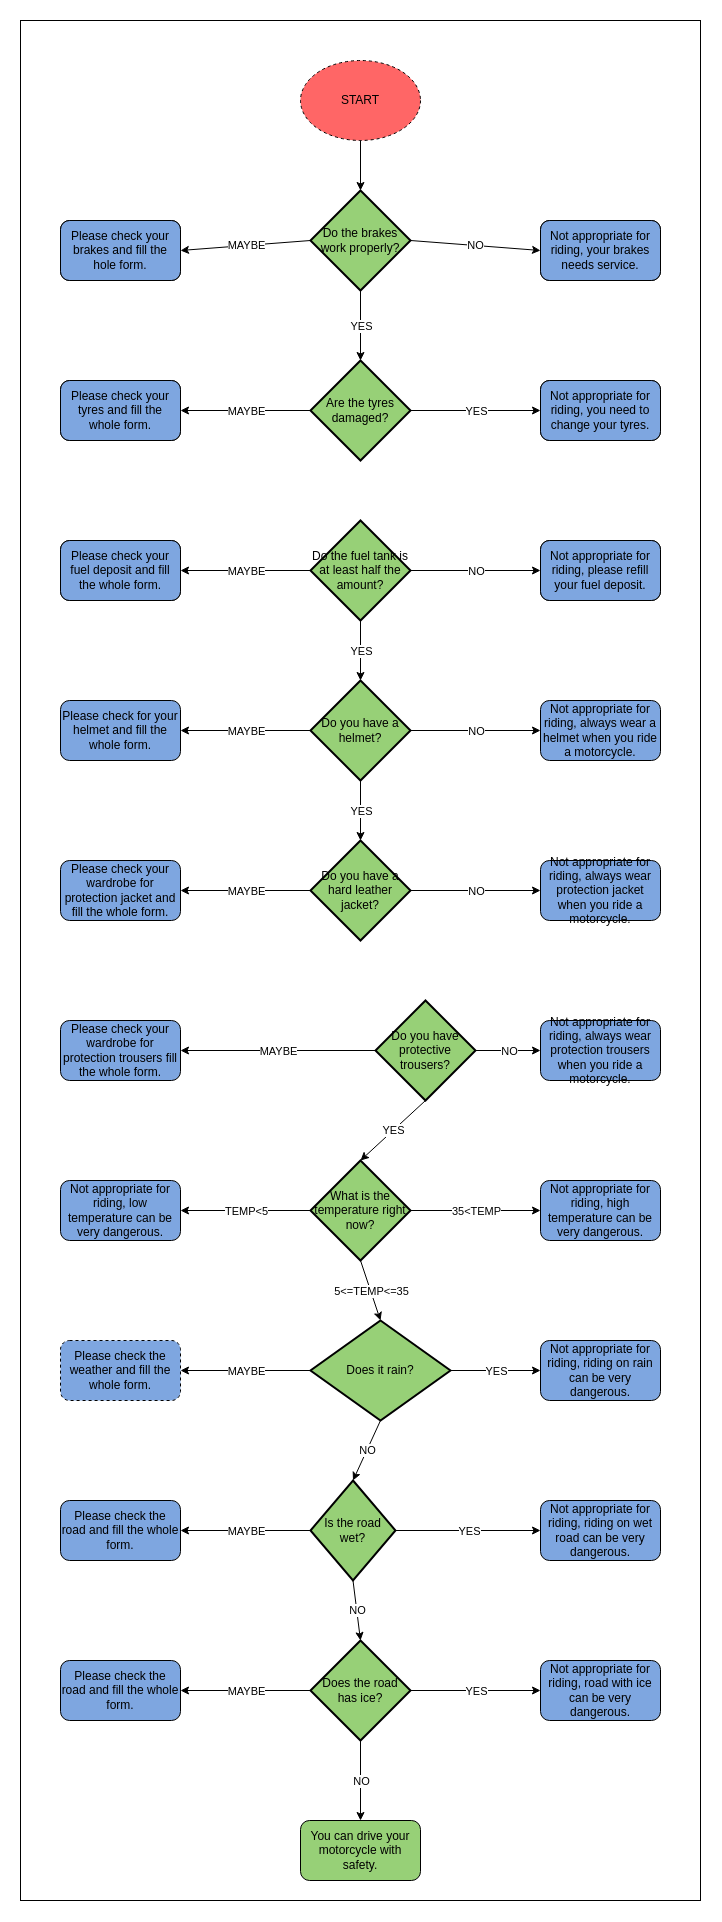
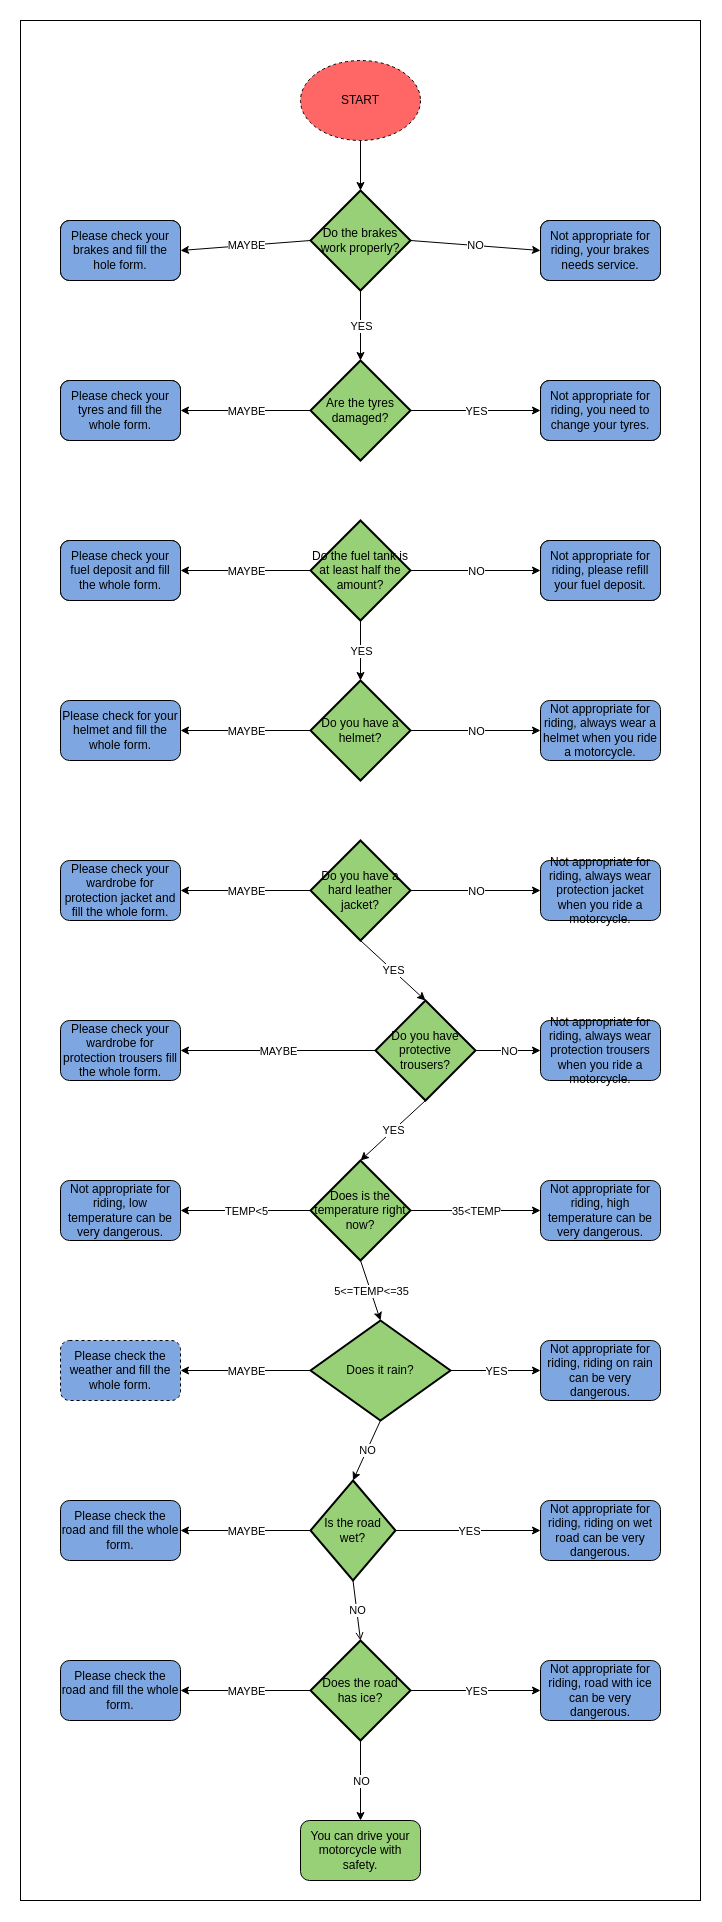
edge "Do you have a helmet?" -> "Do you have a hard leather jacket?": removed, label "YES"
edge "Do you have a hard leather jacket?" -> "Do you have protective trousers?": added, label "YES"
node "What is the temperature right now?": label "What is the temperature right now?" -> "Does is the temperature right now?"
edge "Is the road wet?" -> "Does the road has ice?": arrowhead classic -> open
